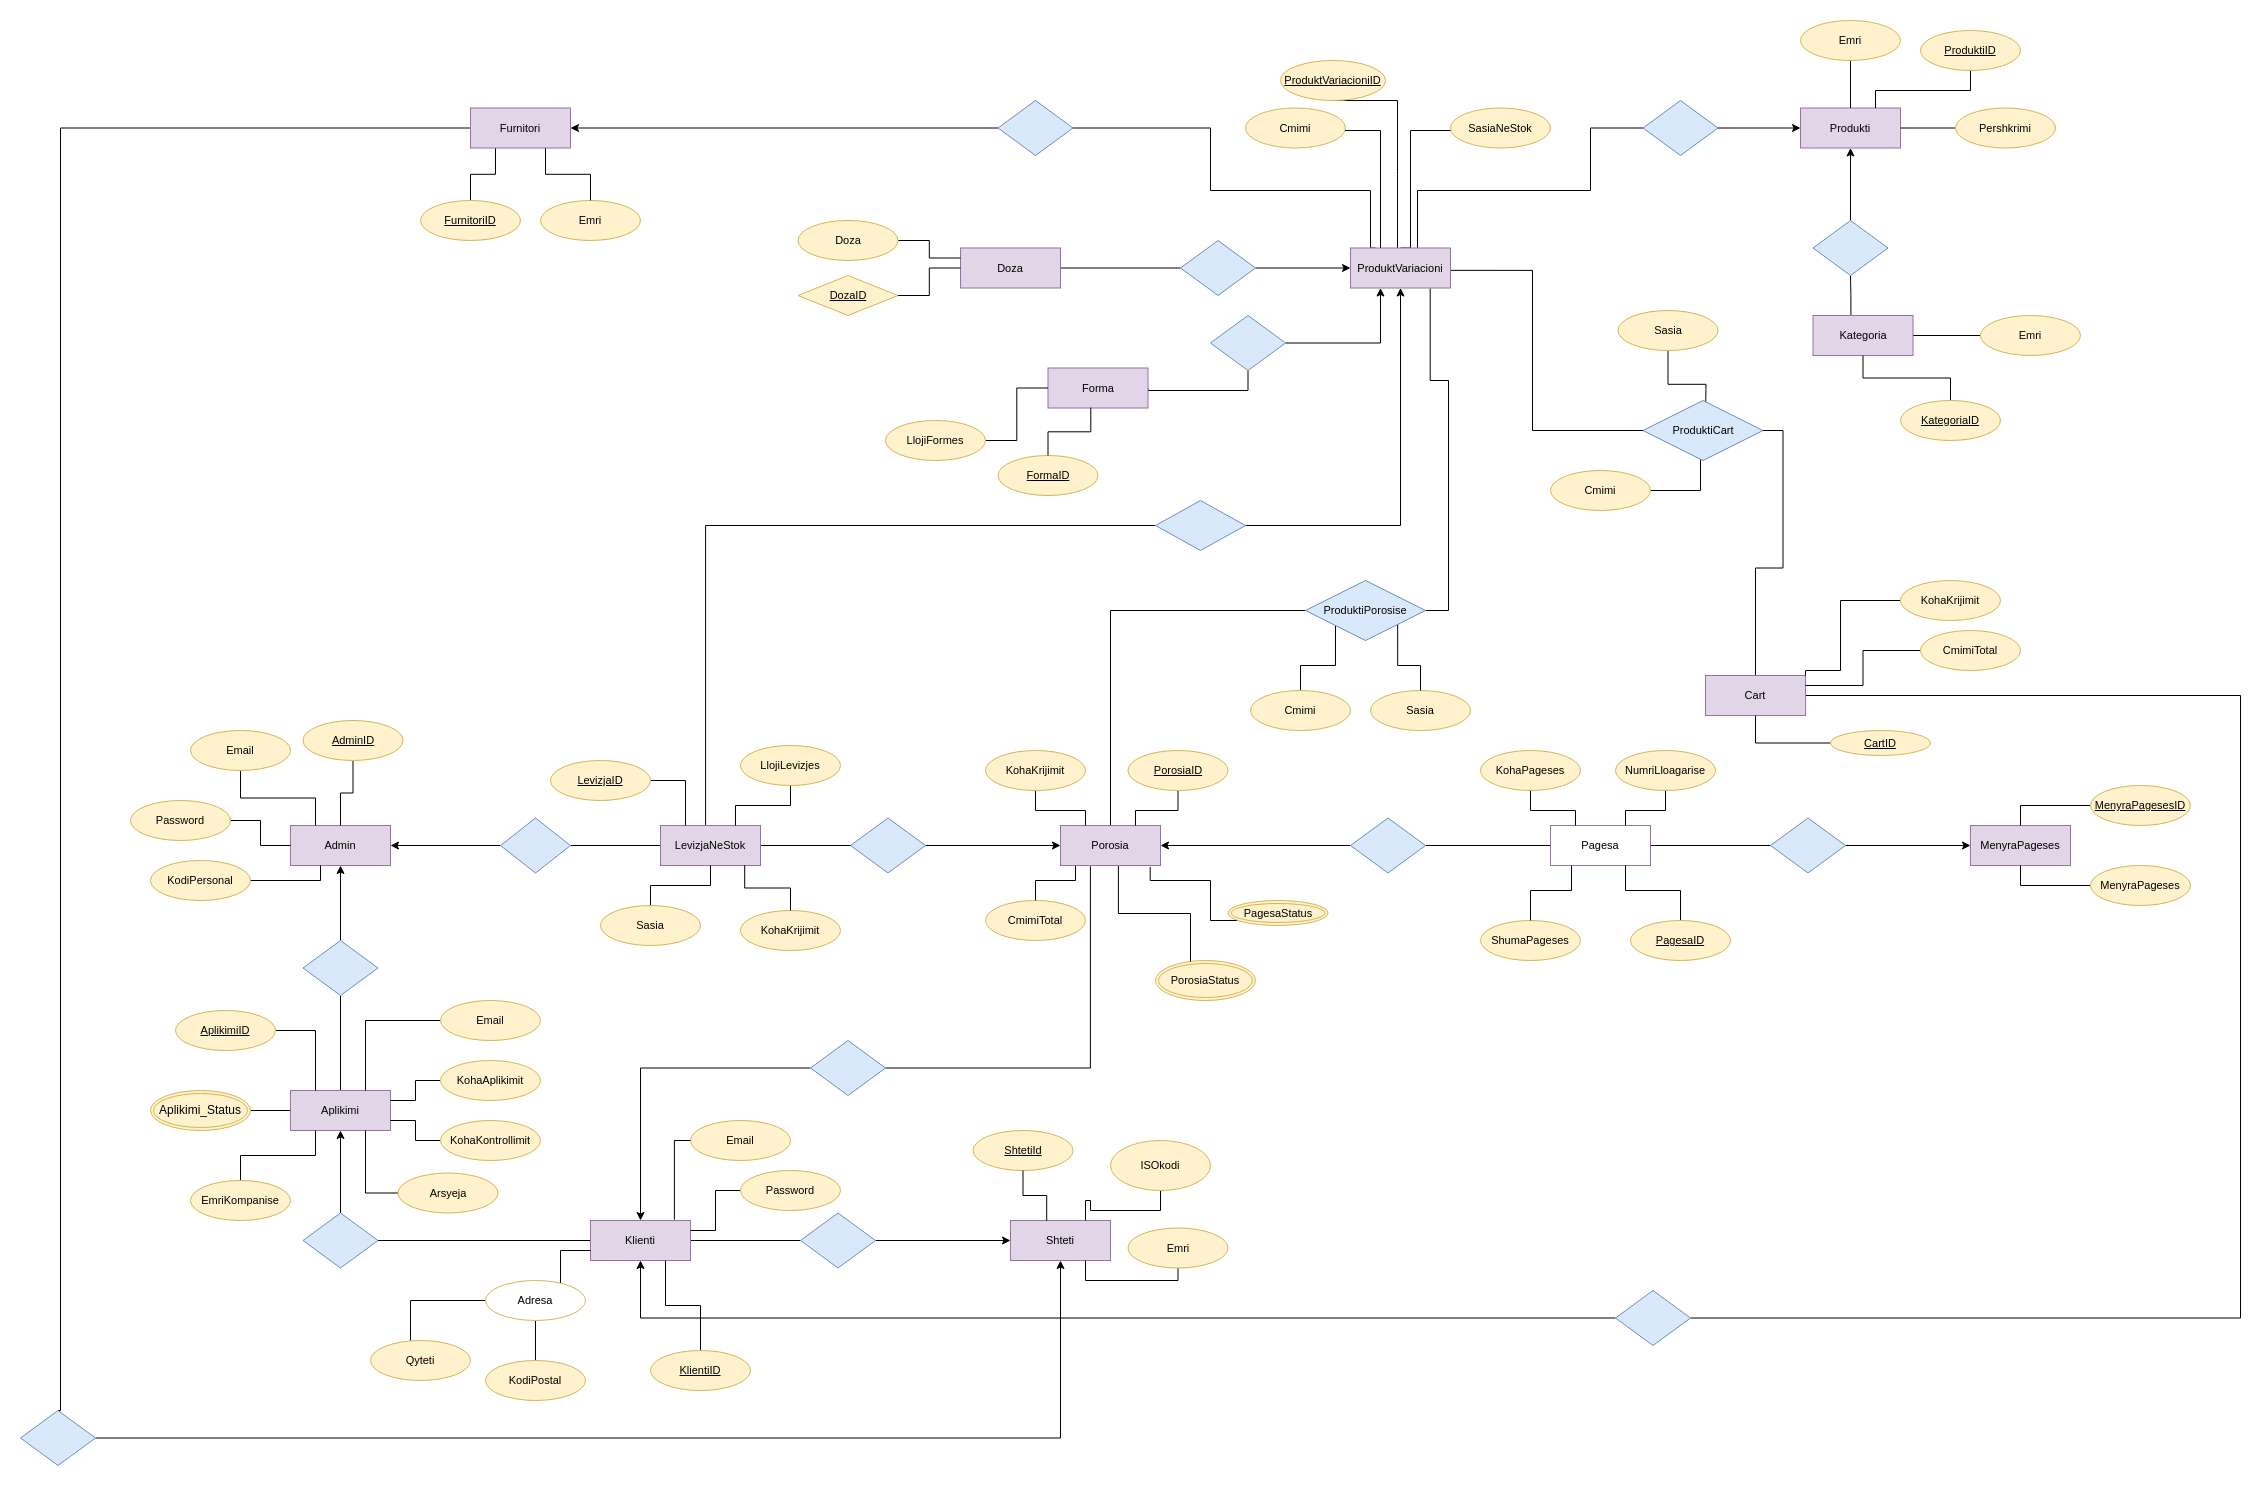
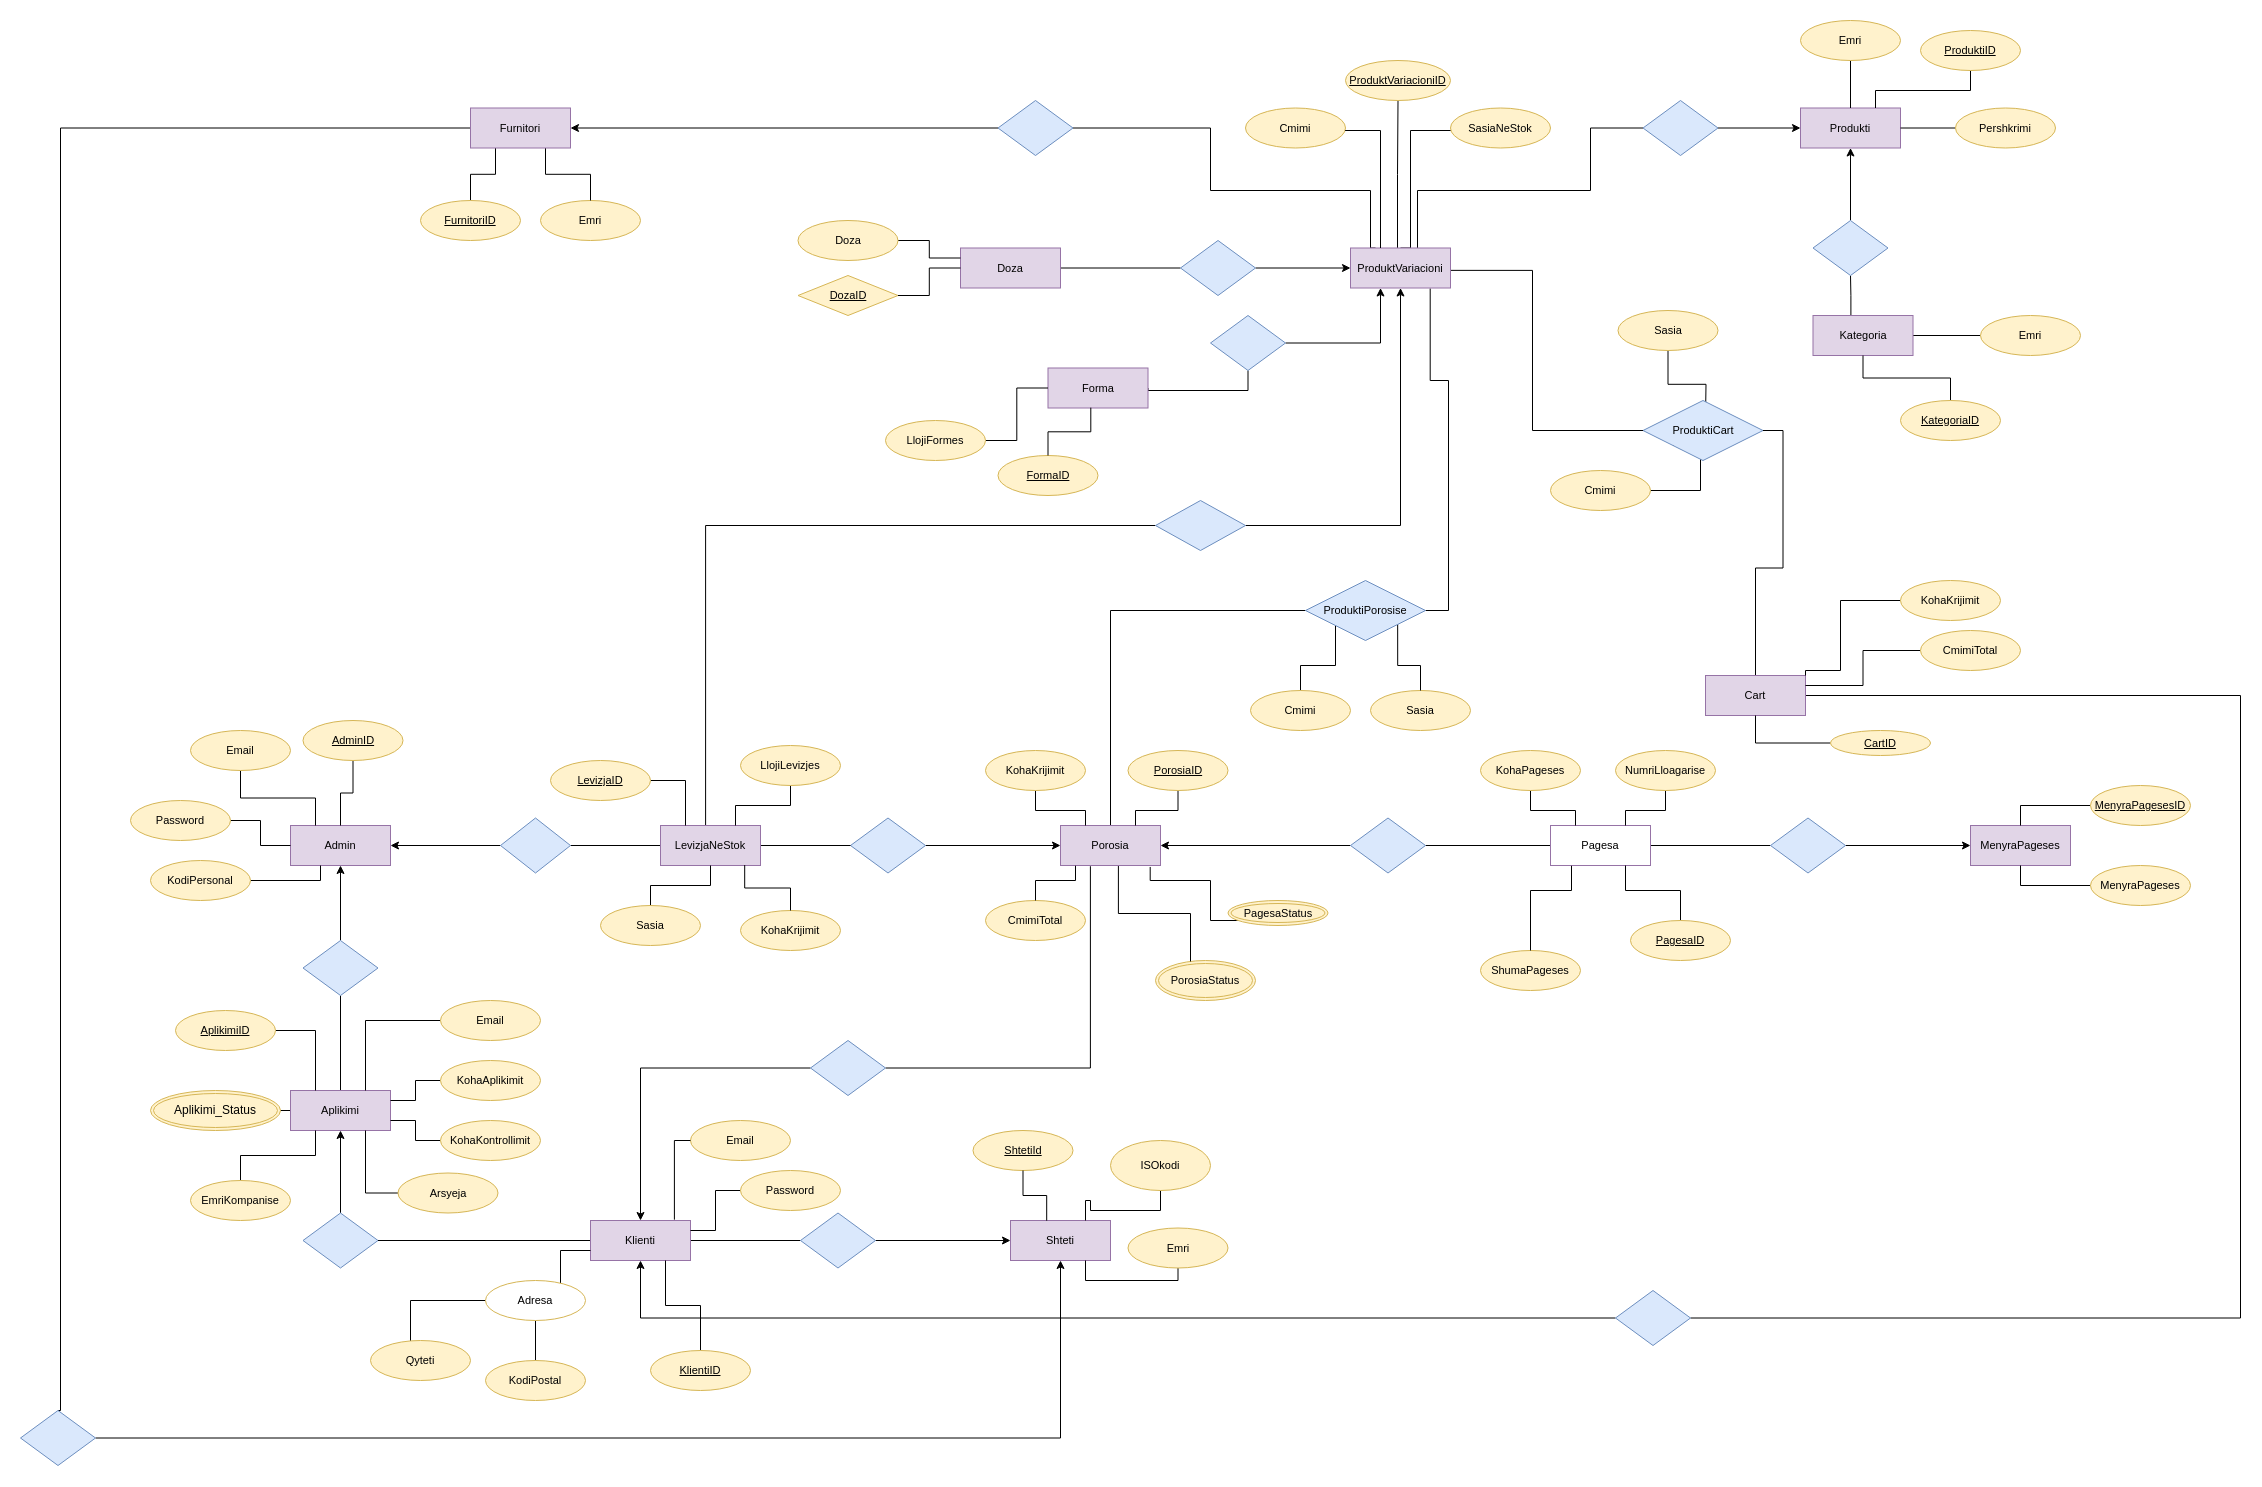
node "ProduktVariacioniID": moved (1333, 81) -> (1398, 81)
node "ShumaPageses": moved (1531, 941) -> (1531, 971)
node "Aplikimi_Status": size 100x40 -> 130x40
